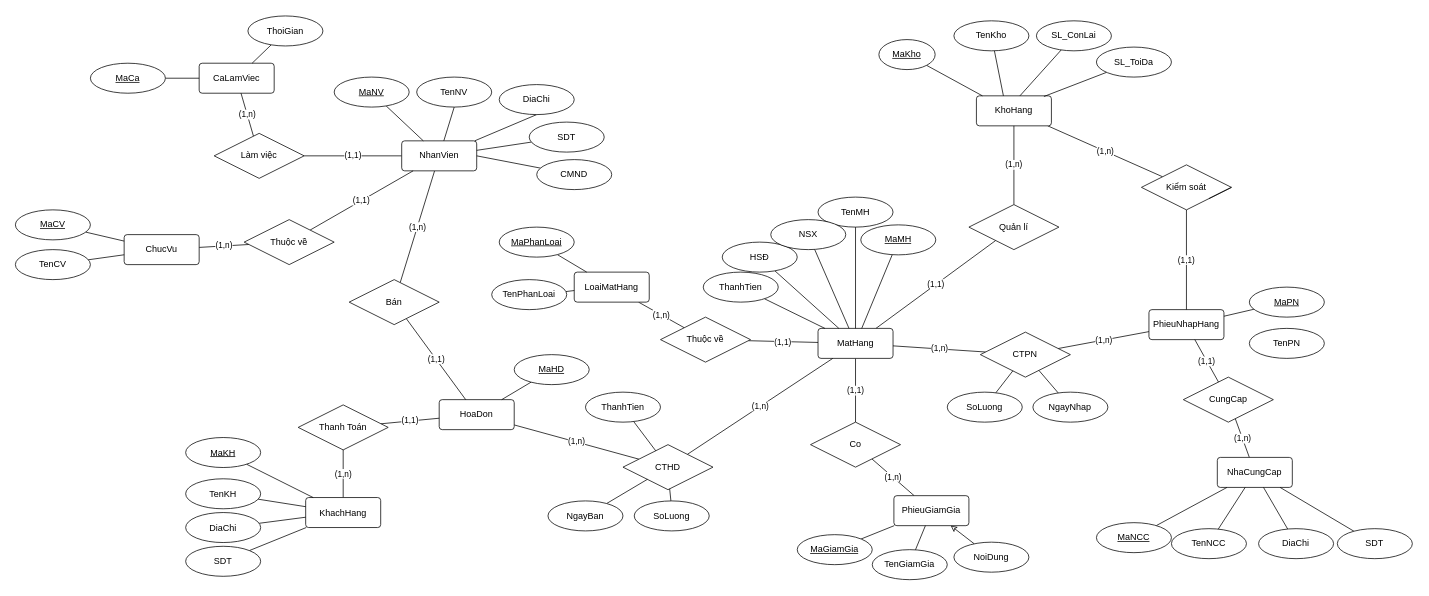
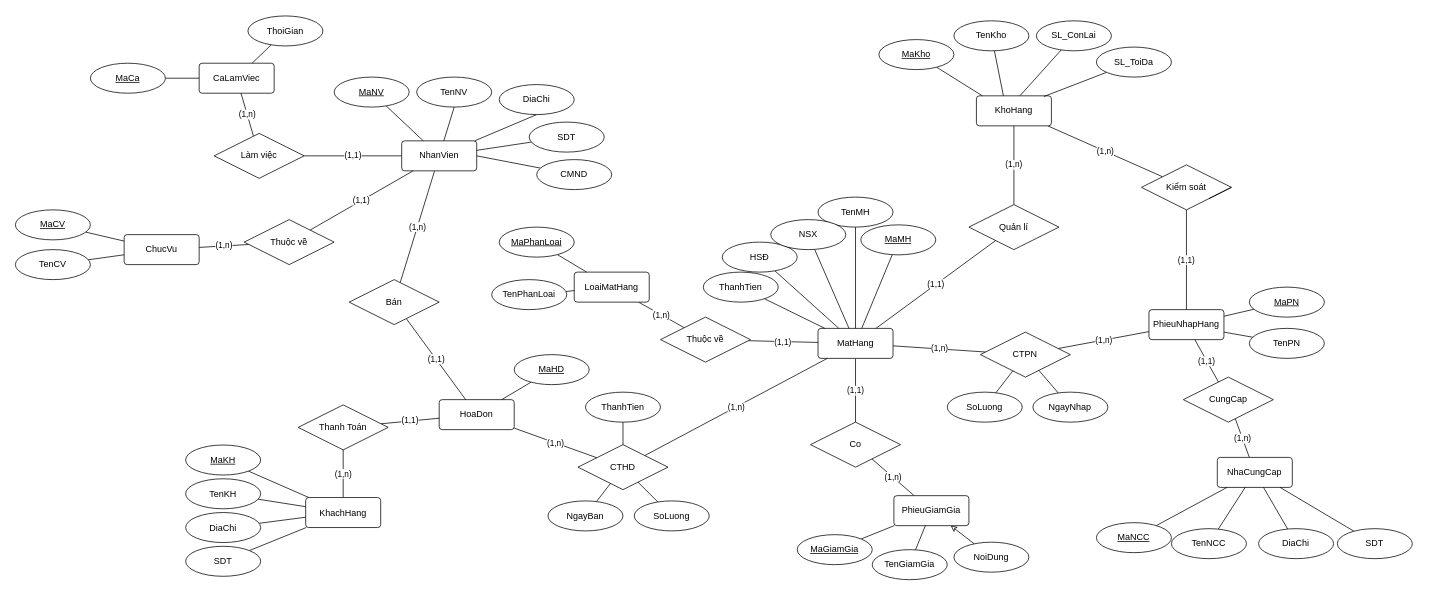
node "MaKho": size 56x30 -> 75x30
edge "PhieuNhapHang" -- "TenPN": added
node "MaKH": moved (223, 452) -> (223, 460)
node "CTHD": moved (668, 467) -> (623, 467)
